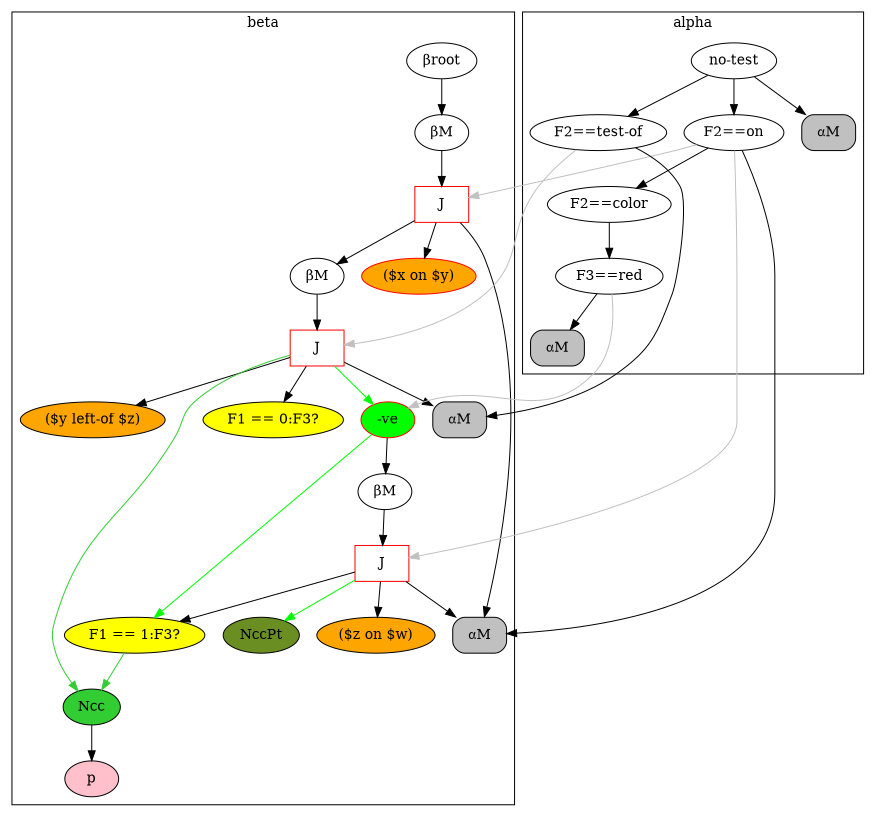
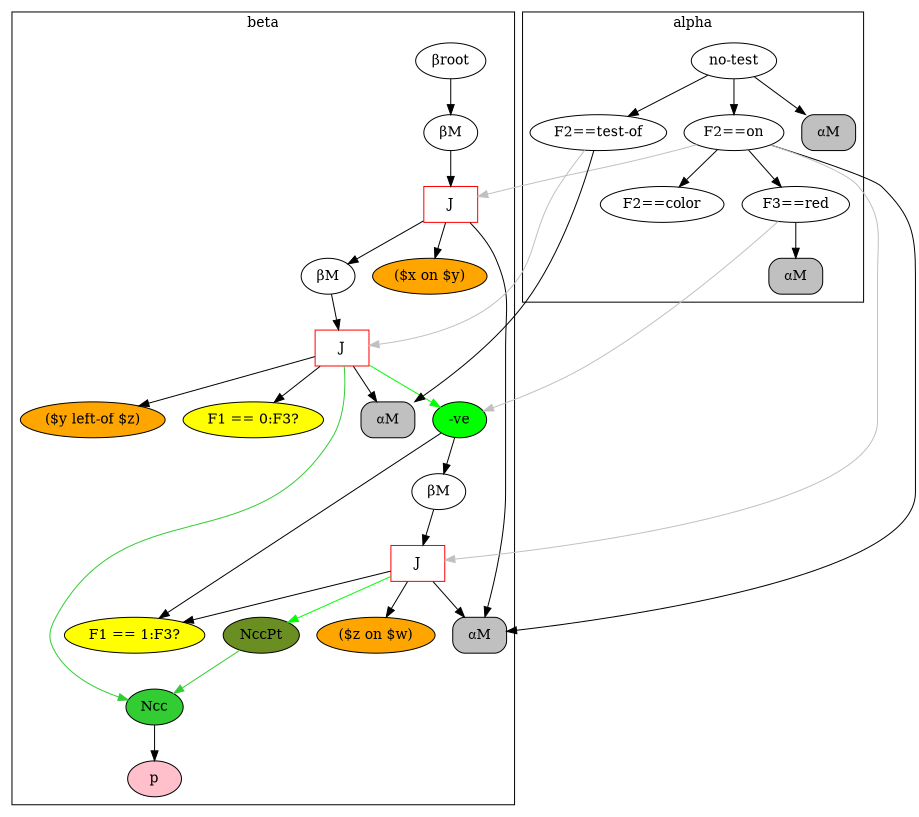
edge "F2==color" -> "F3==red": now "F2==on" -> "F3==red"
node "($x on $y)": color red -> black
node "-ve": color red -> black
edge "-ve" -> "F1 == 1:F3?": color green -> black
edge "F1 == 1:F3?" -> "Ncc": now "NccPt" -> "Ncc"
